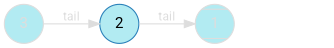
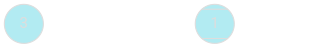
node "2": removed
